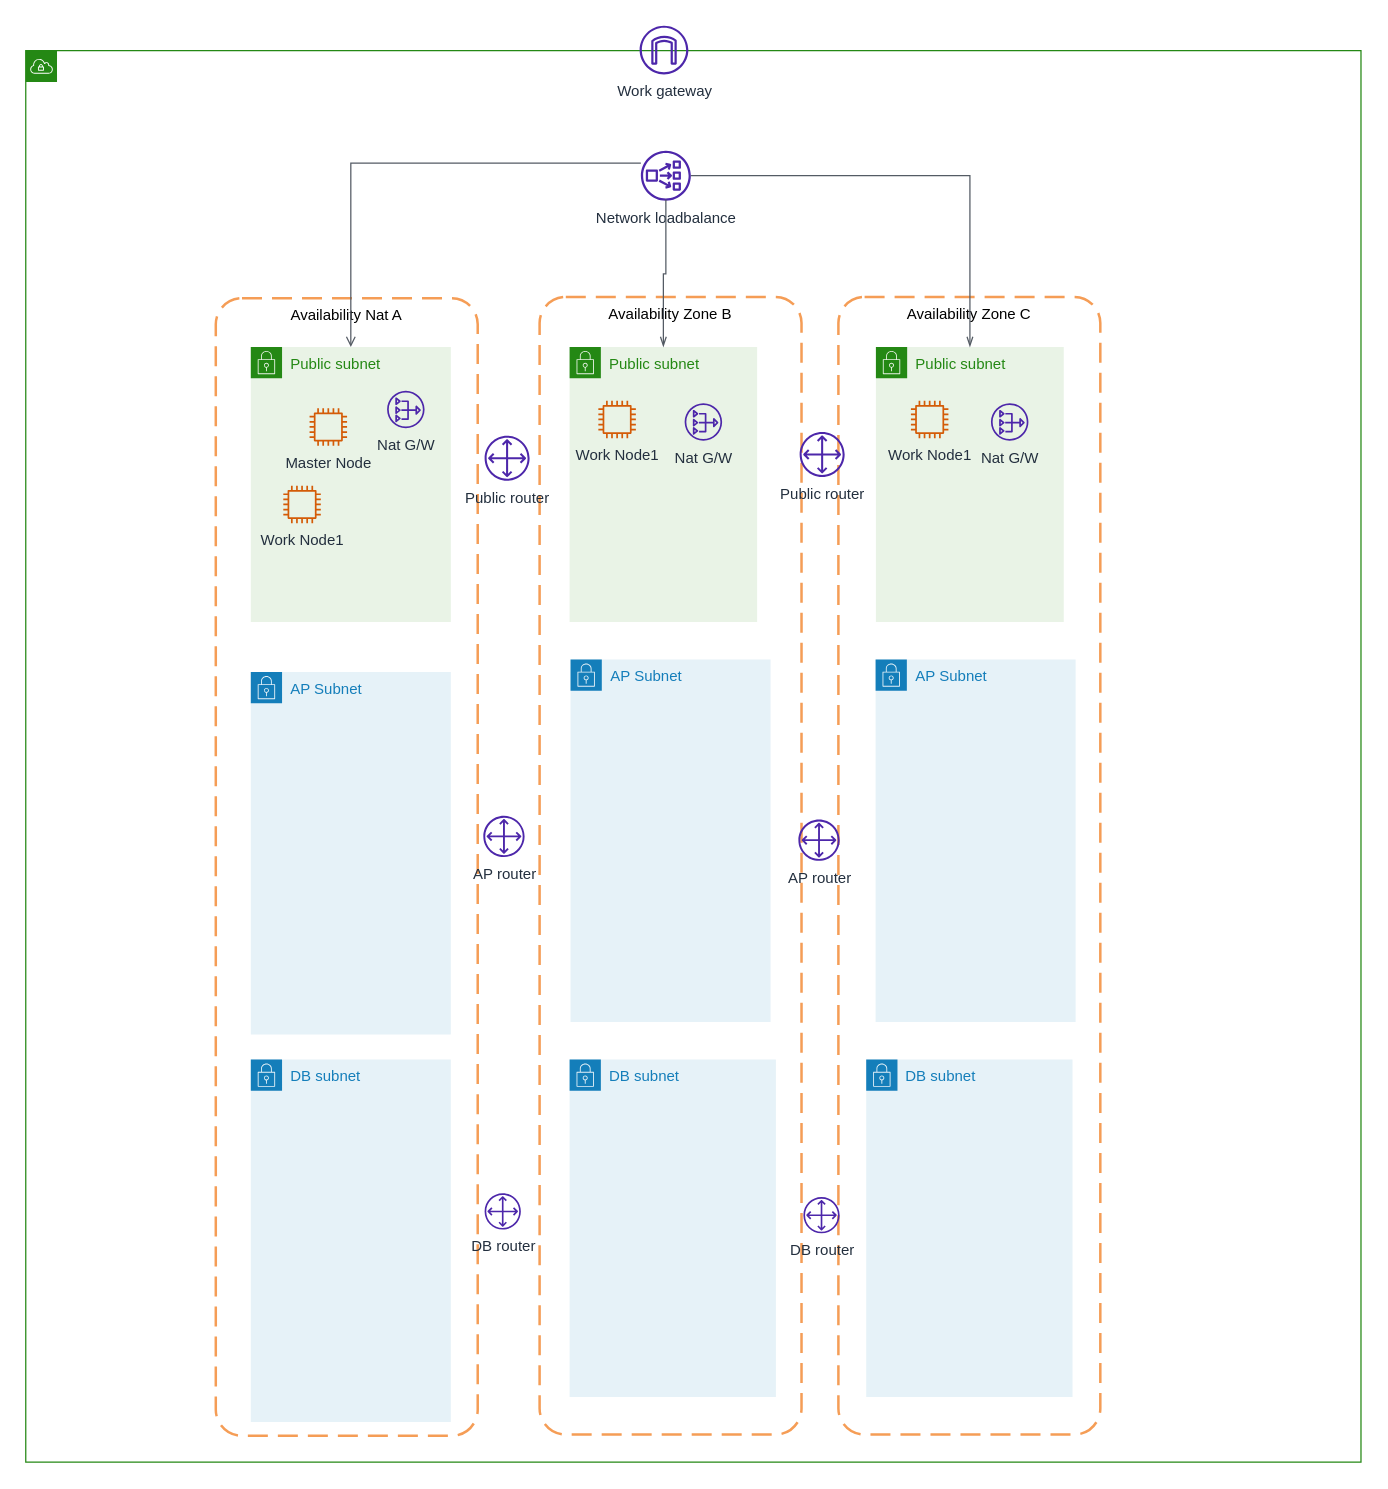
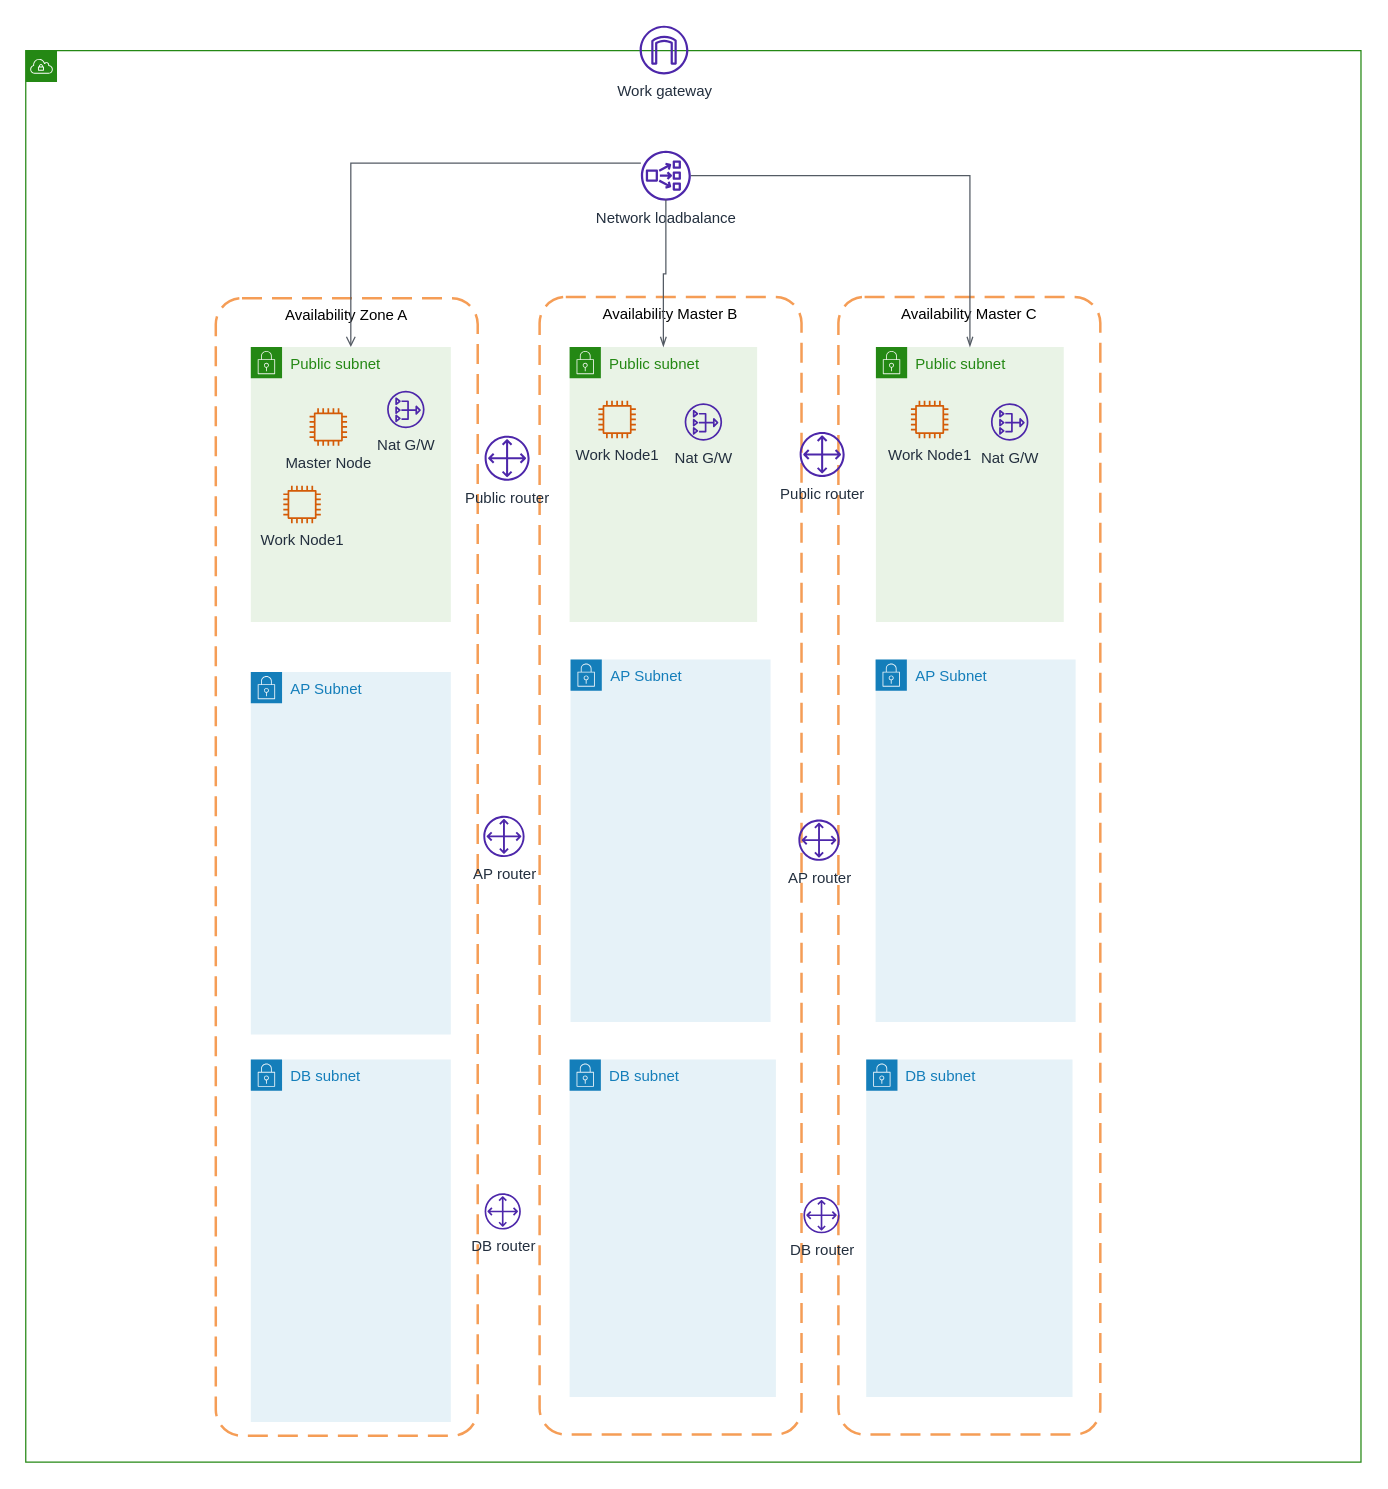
node "Availability Zone B": label "Availability Zone B" -> "Availability Master B"
node "Availability Zone C": label "Availability Zone C" -> "Availability Master C"
node "Availability Nat A": label "Availability Nat A" -> "Availability Zone A"
